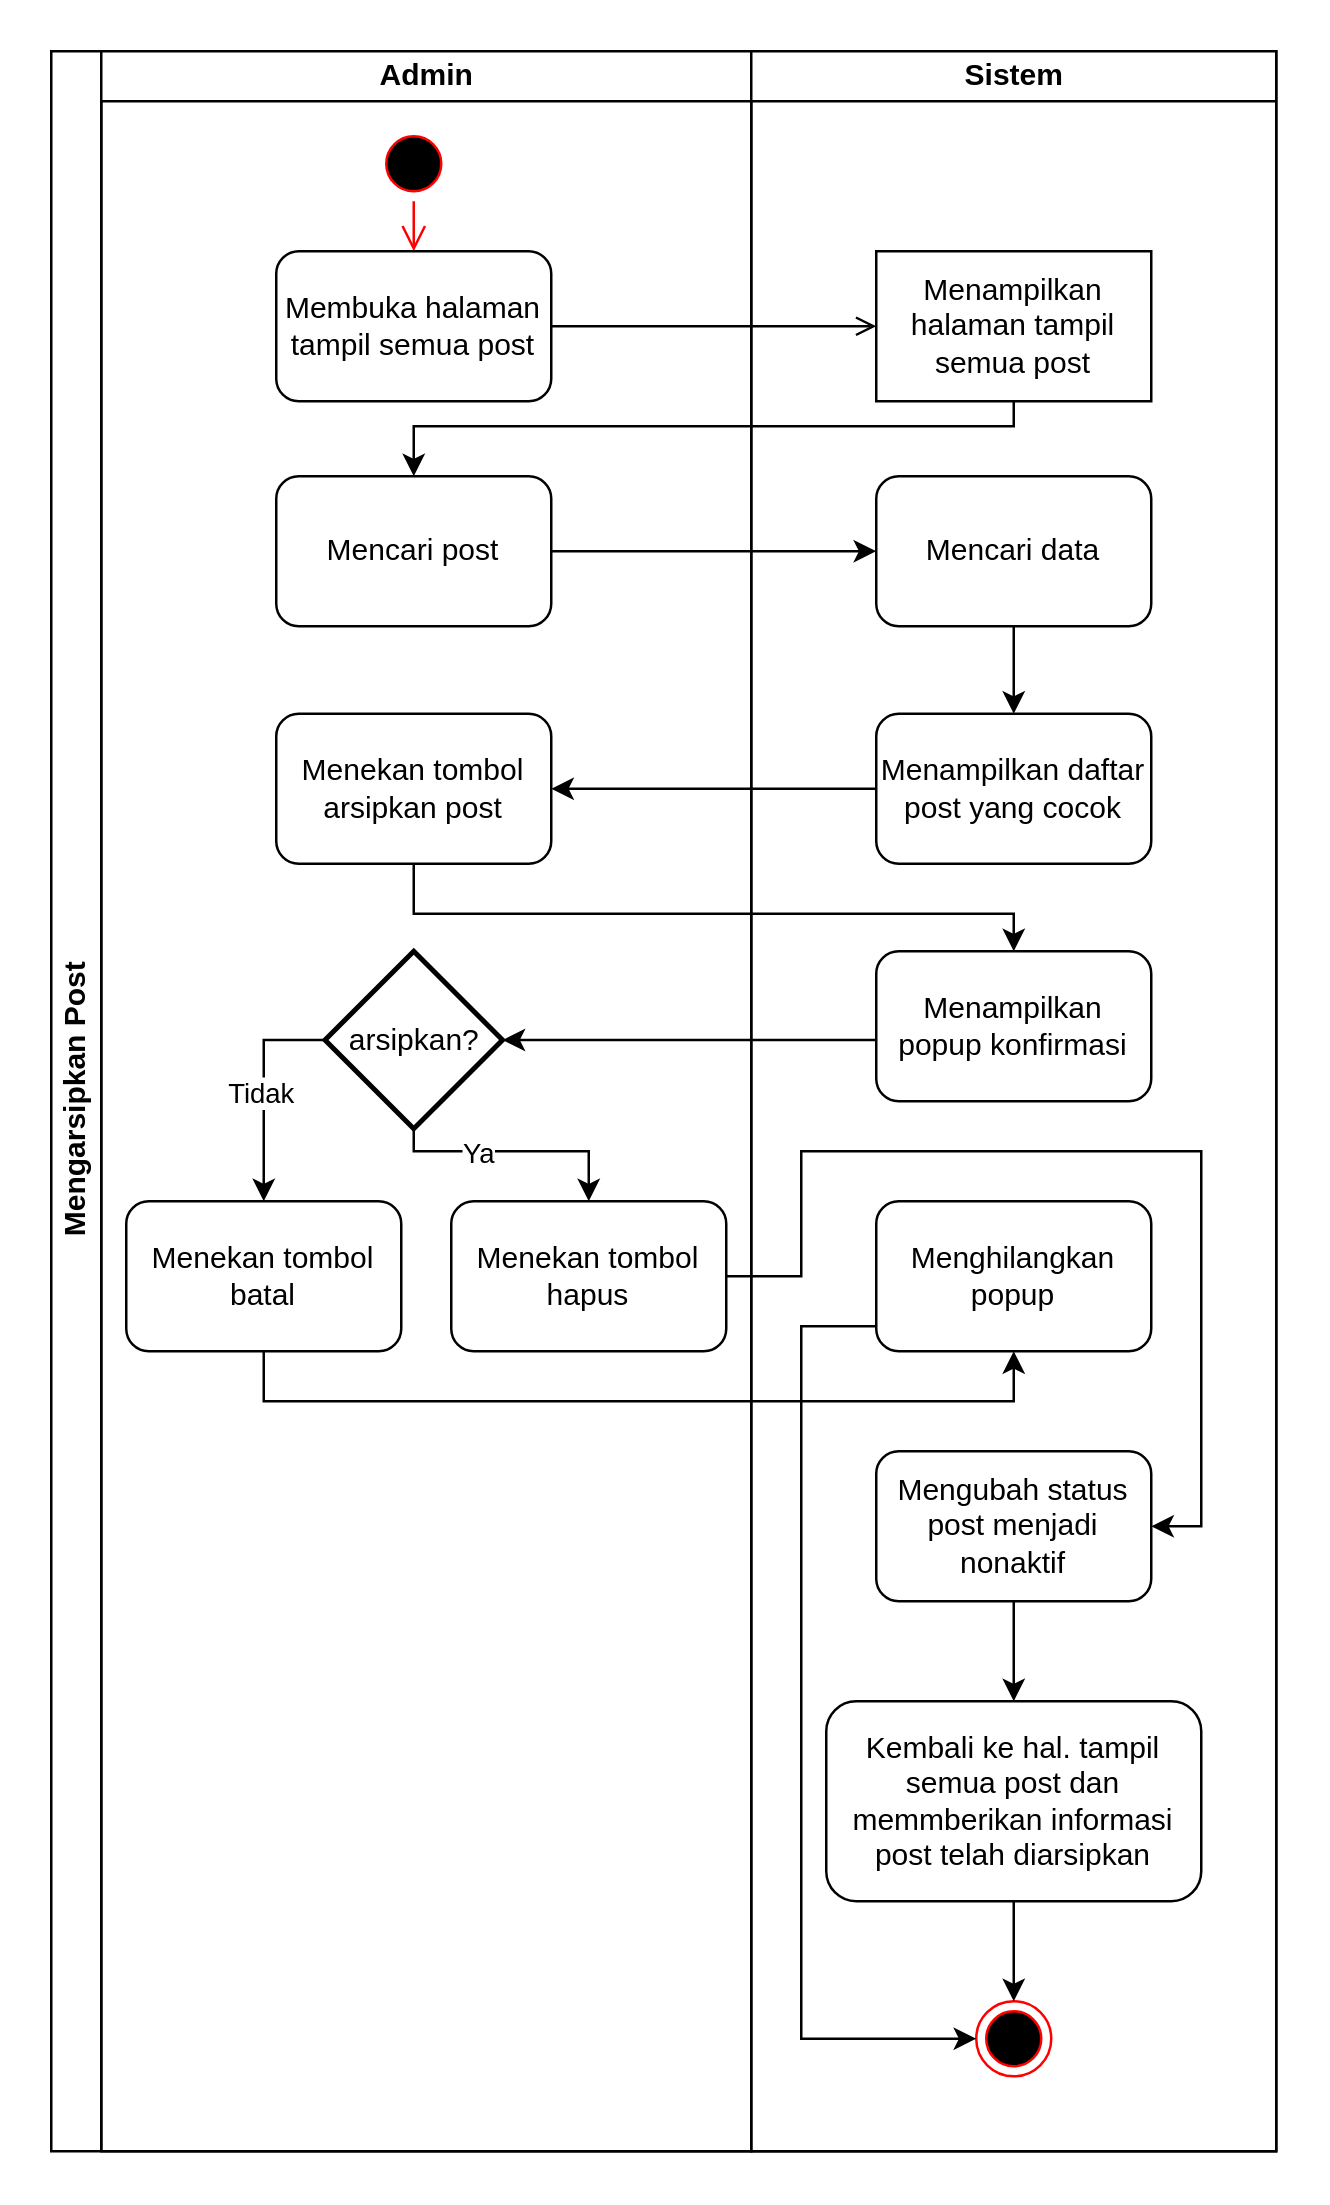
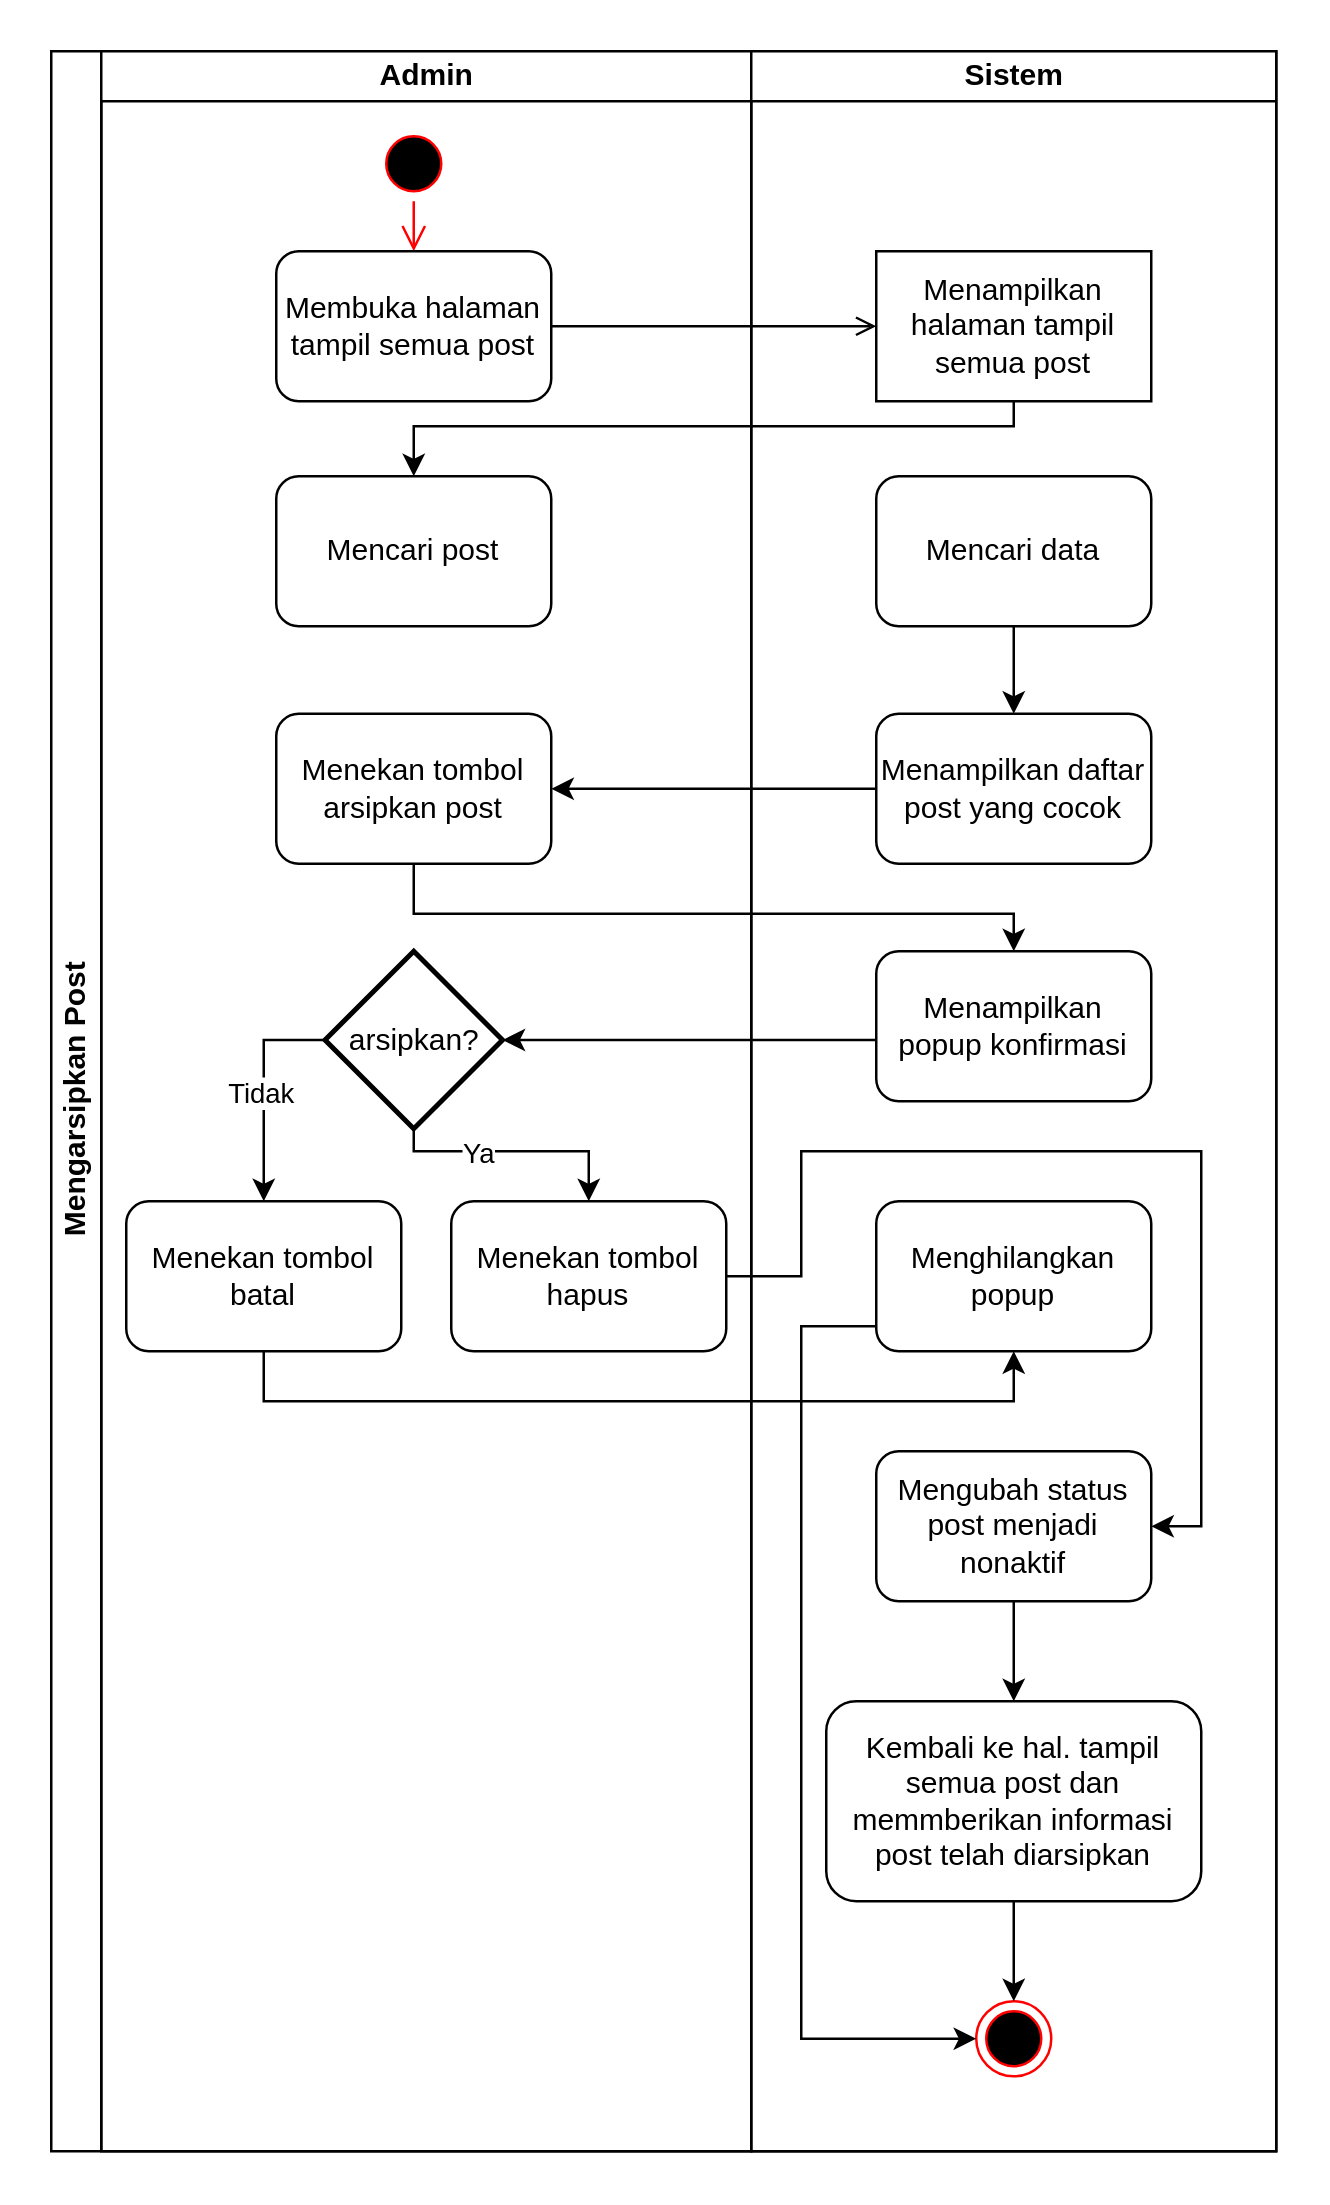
edge "Mencari post" -> "Mencari data": removed
